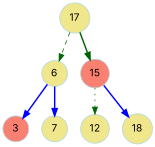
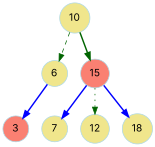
node "17": label "17" -> "10"
edge "6" -> "7": now "15" -> "7"
